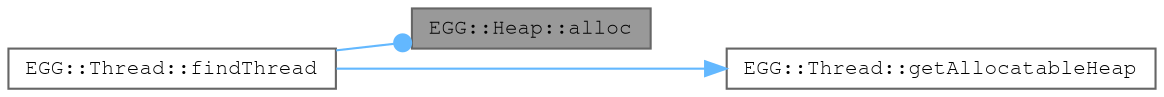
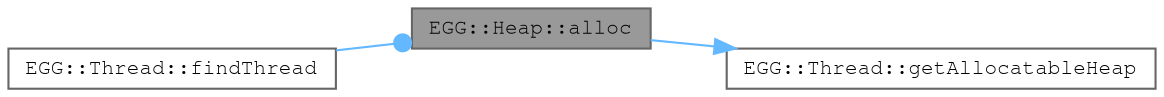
edge "EGG::Thread::findThread" -> "EGG::Thread::getAllocatableHeap": now "EGG::Heap::alloc" -> "EGG::Thread::getAllocatableHeap"
